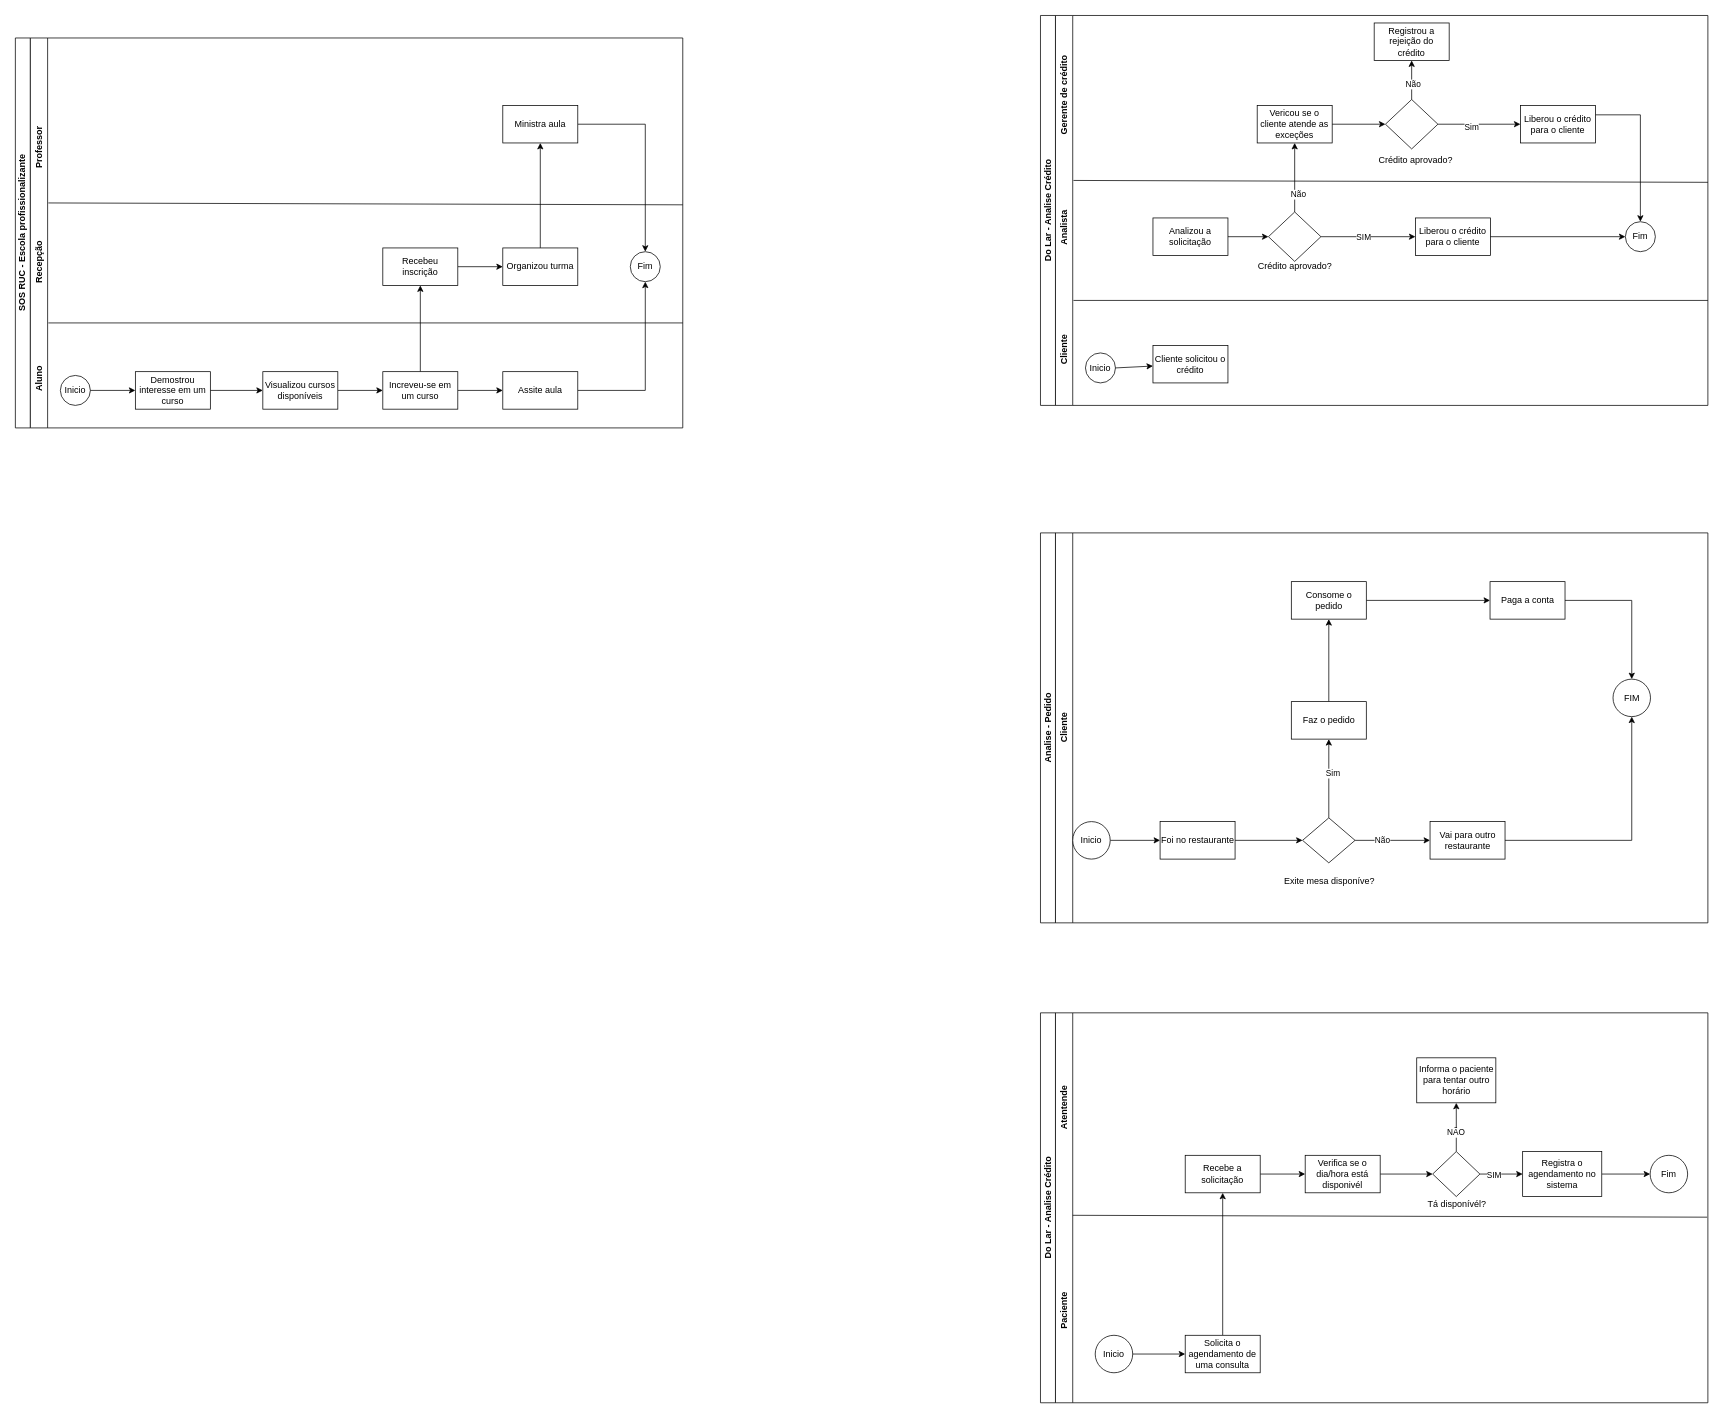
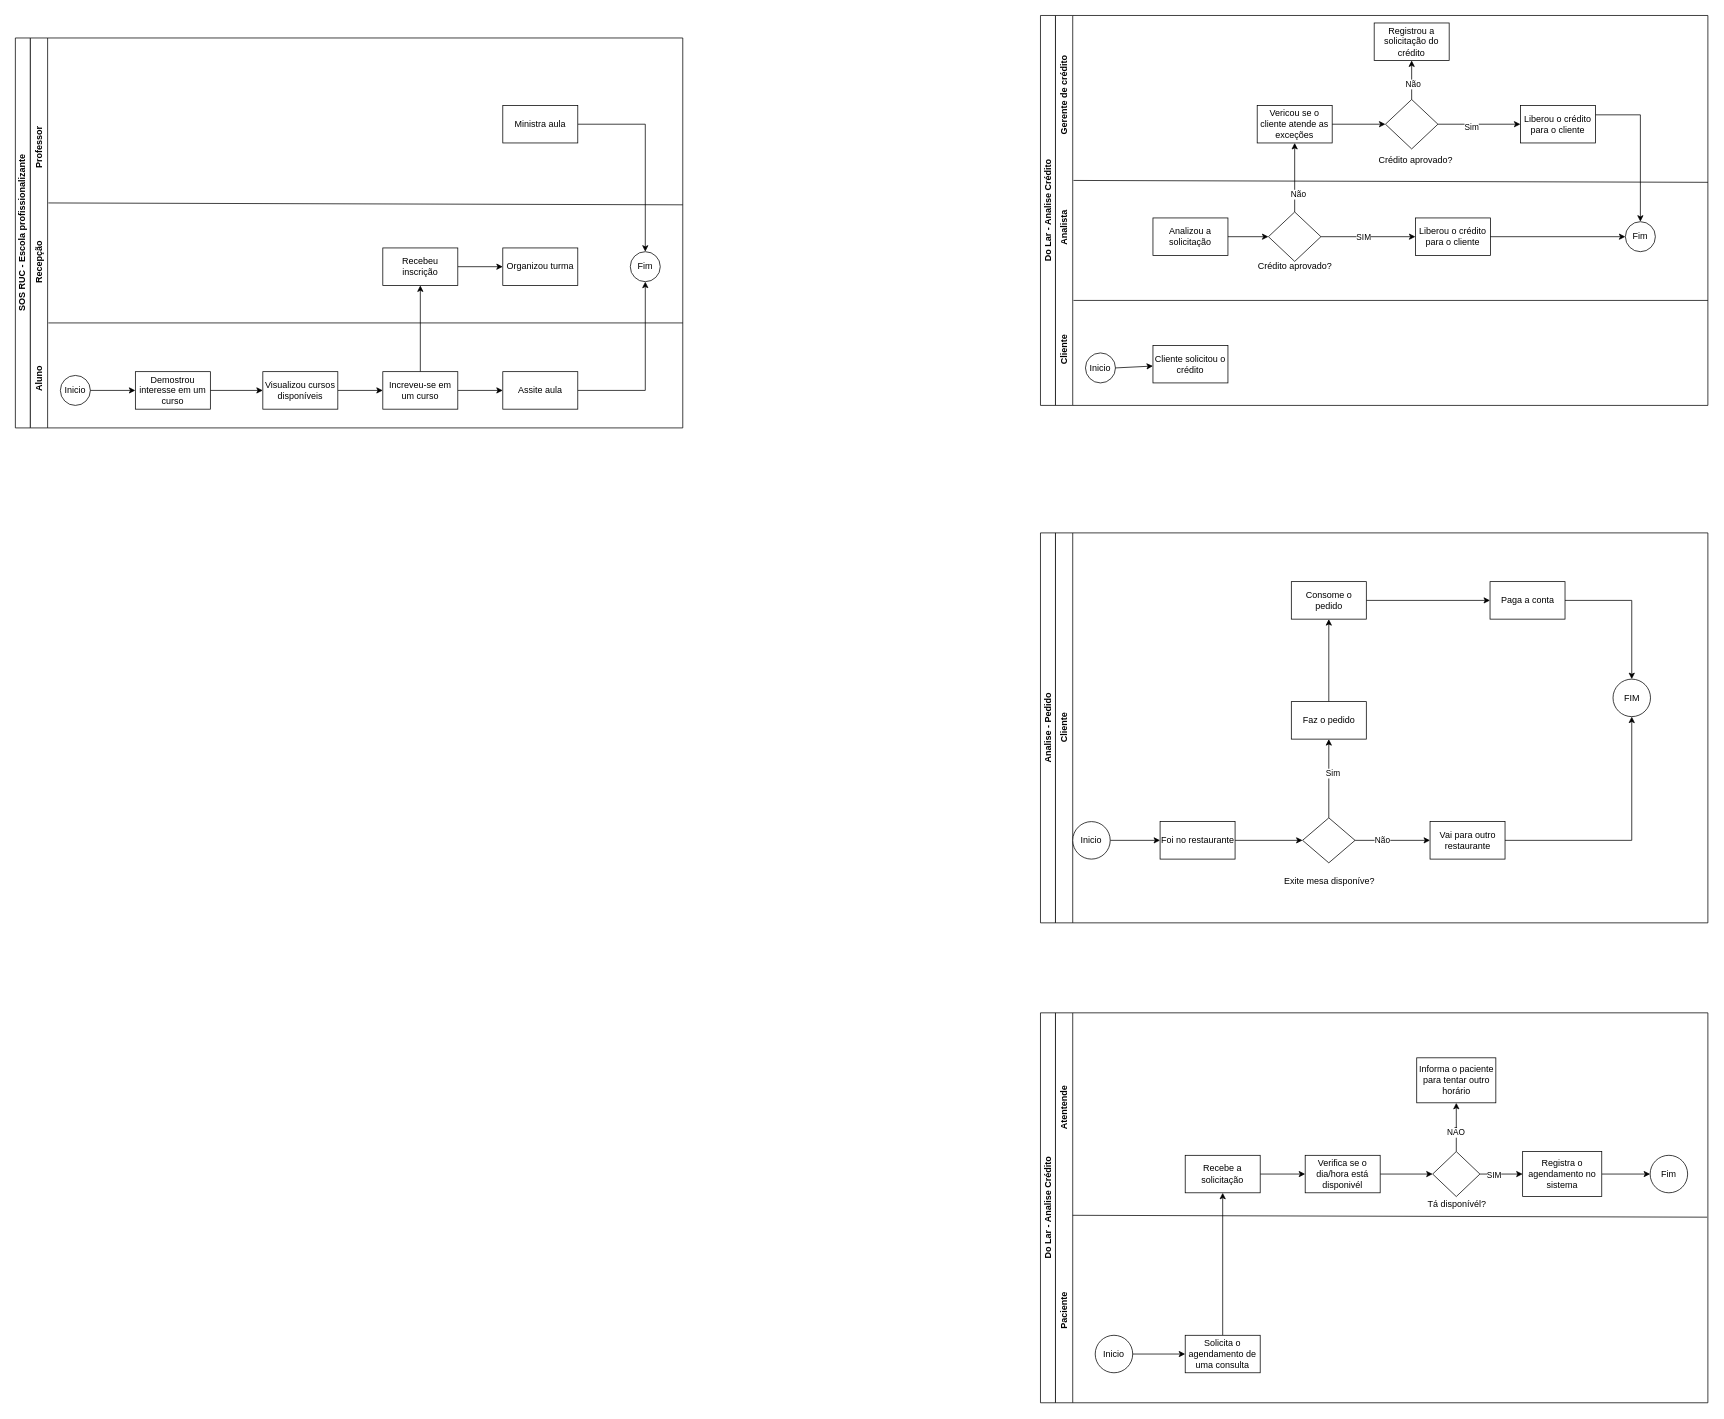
node "Registrou a rejeição do crédito": label "Registrou a rejeição do crédito" -> "Registrou a solicitação do crédito"
edge "Organizou turma" -> "Ministra aula": removed
